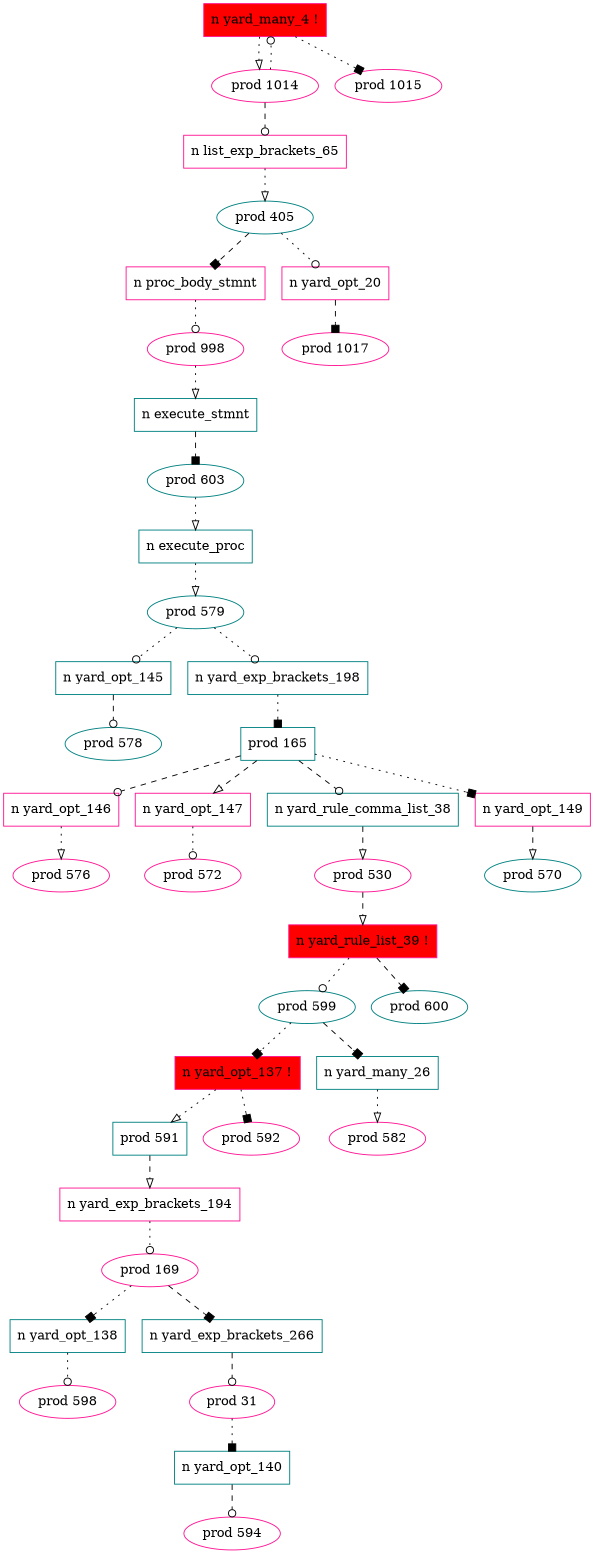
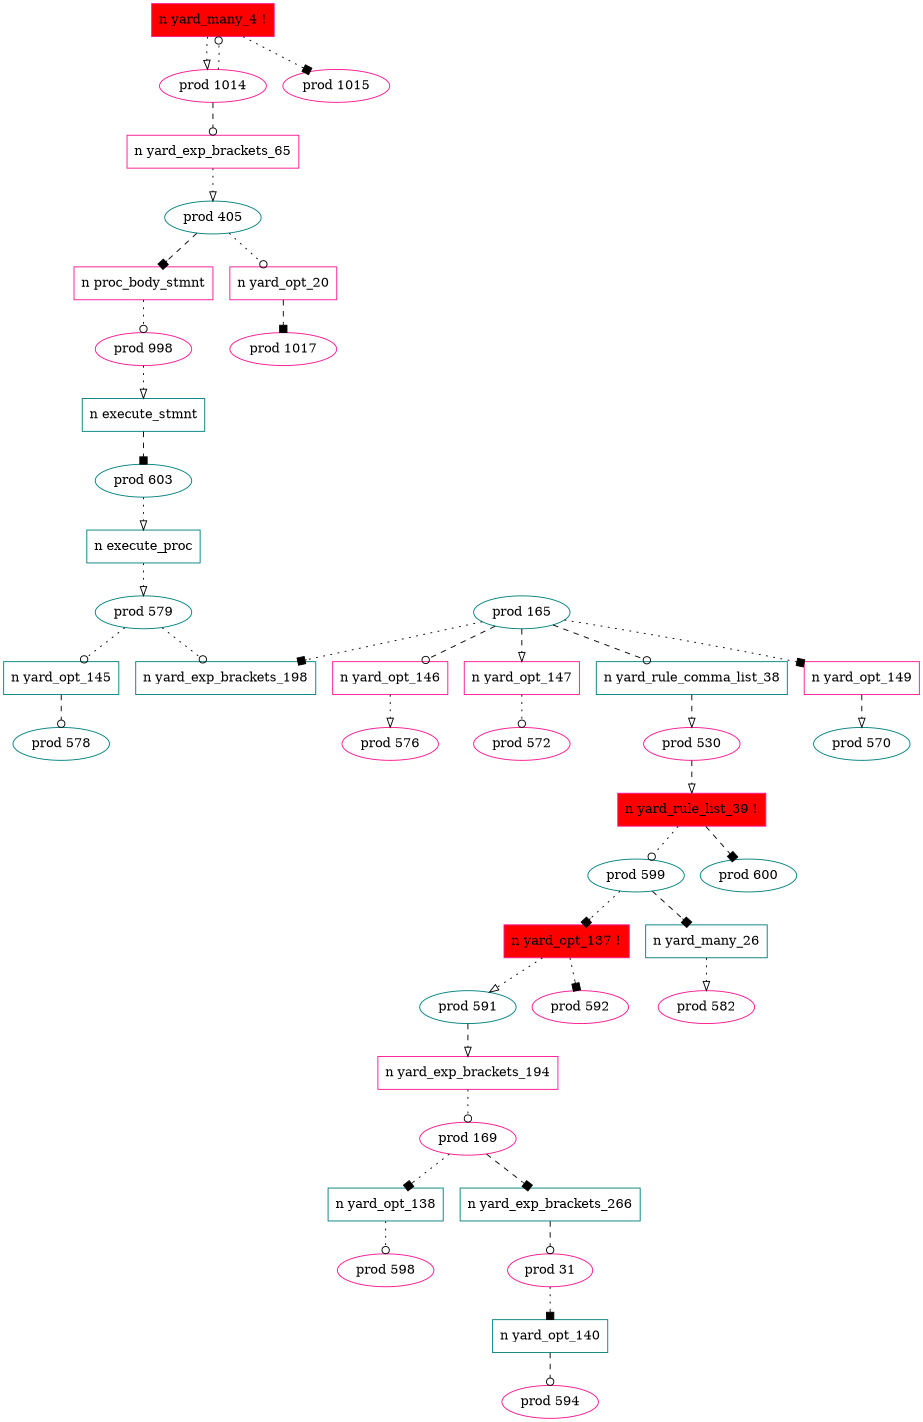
node "n list_exp_brackets_65": label "n list_exp_brackets_65" -> "n yard_exp_brackets_65"
edge "n yard_exp_brackets_198" -> "prod 165": reversed
node "prod 165": shape box -> ellipse
node "prod 591": shape box -> ellipse
